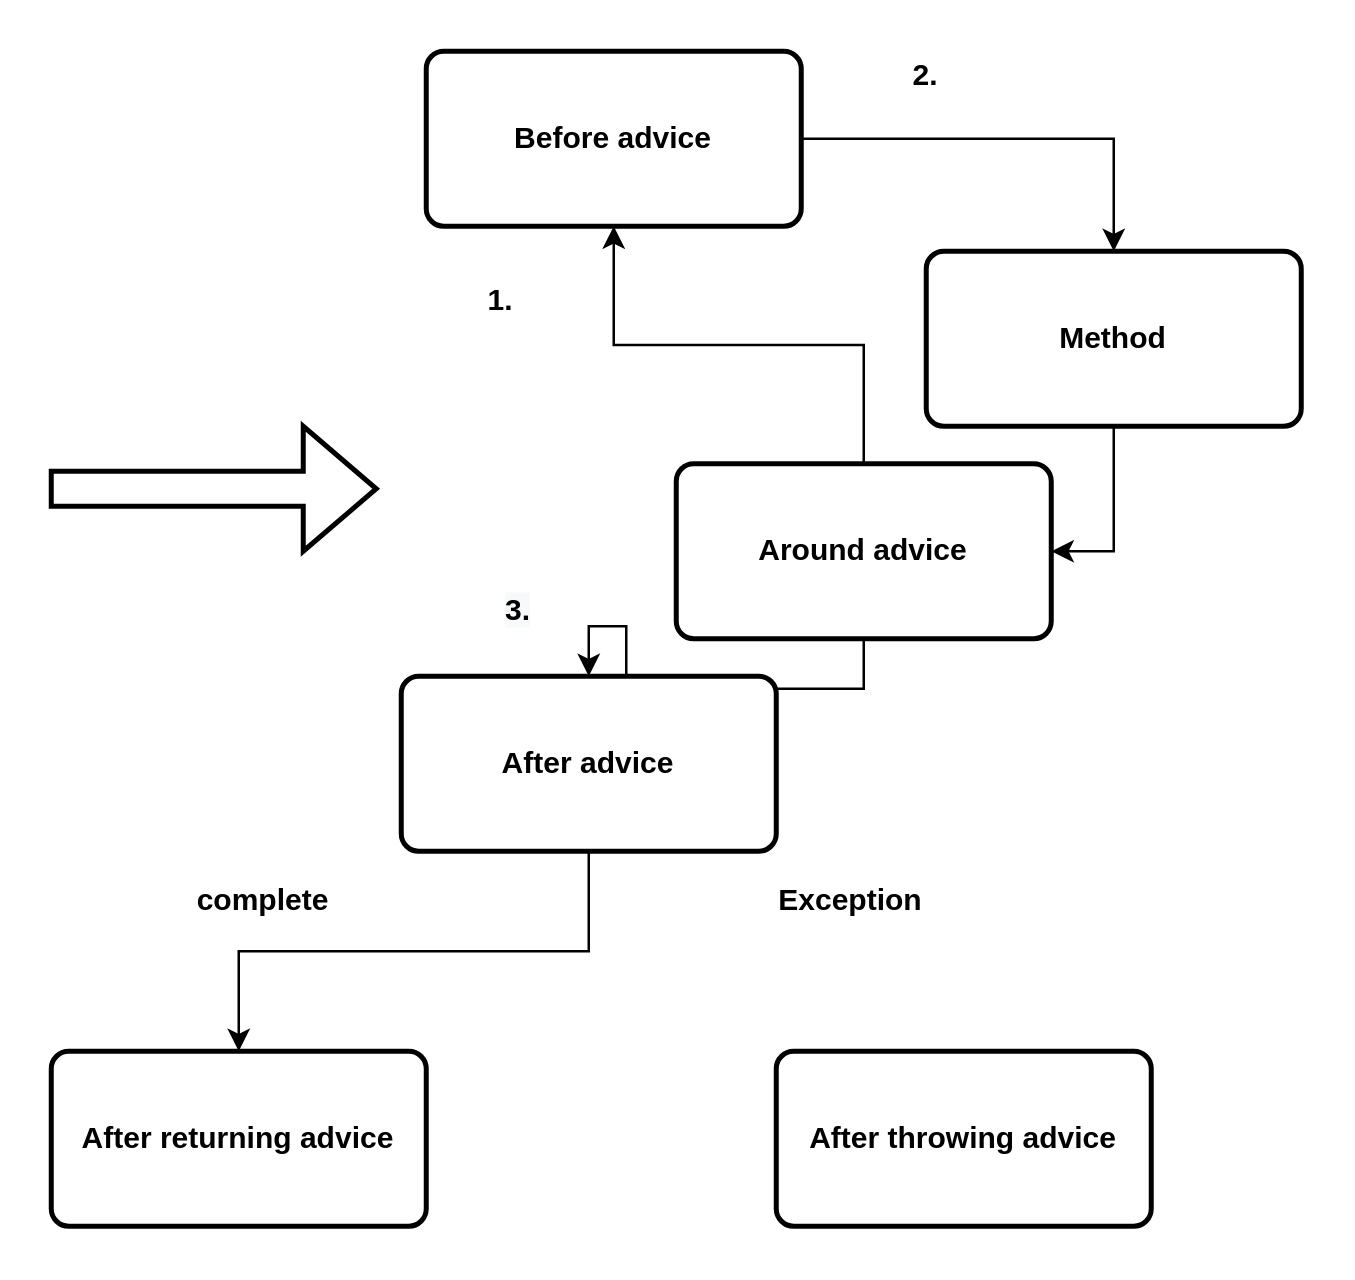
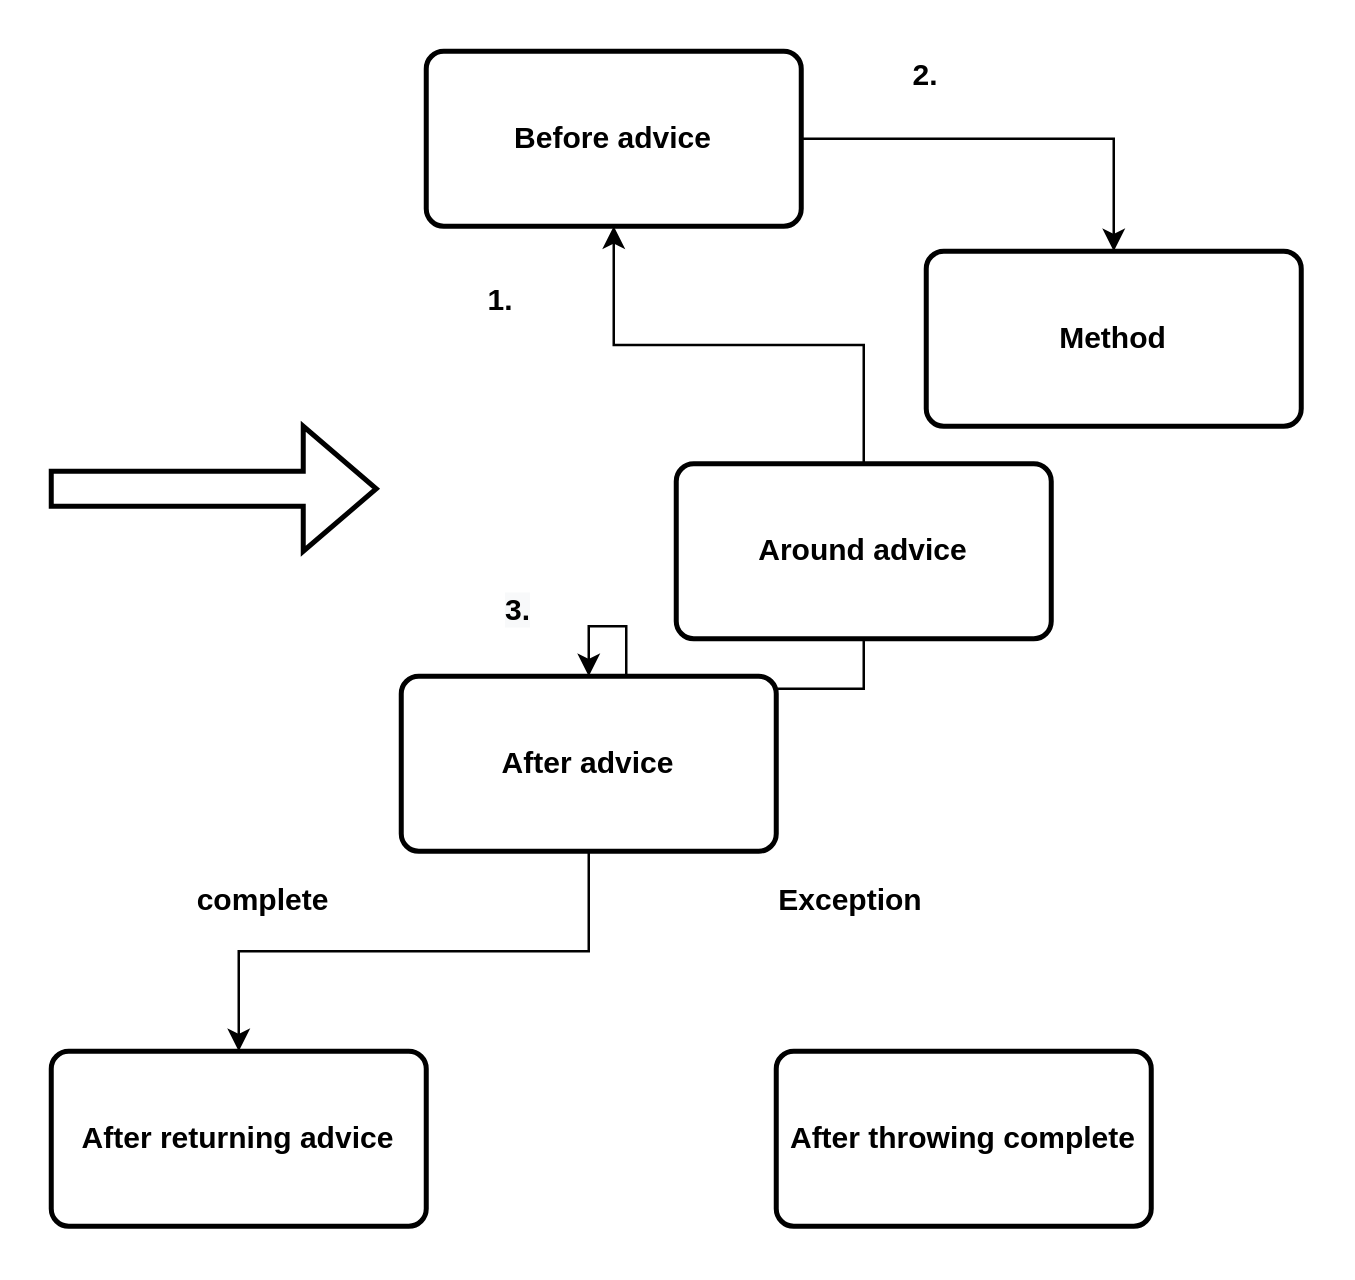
edge "Method" -> "Around advice": removed
node "After throwing advice": label "After throwing advice" -> "After throwing complete"
